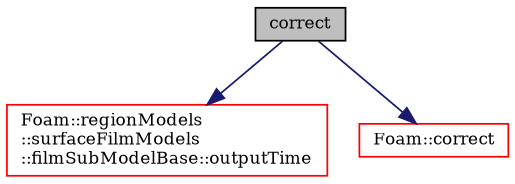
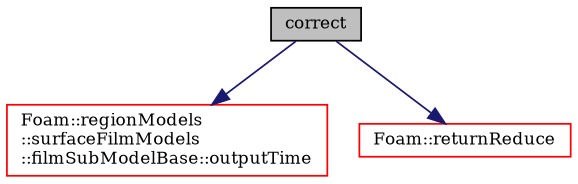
node "Foam::correct": label "Foam::correct" -> "Foam::returnReduce"
